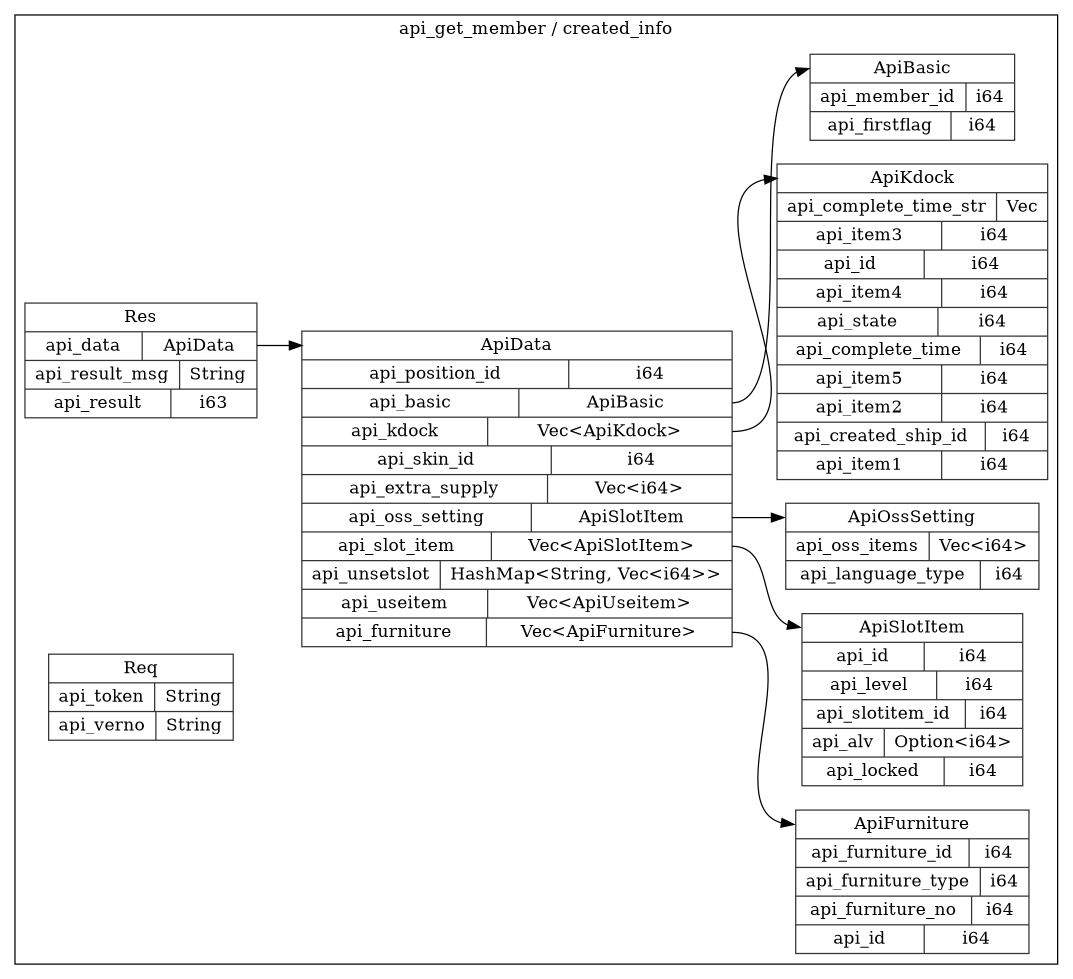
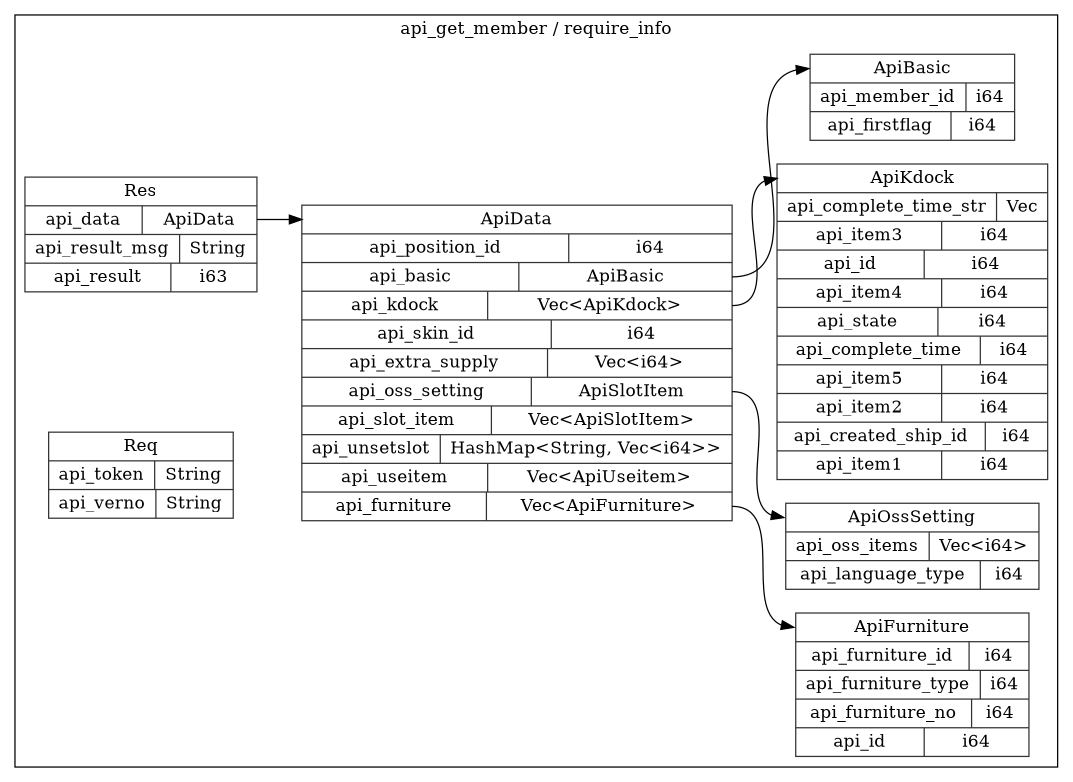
cluster "api_get_member / created_info": label "api_get_member / created_info" -> "api_get_member / require_info"
node "ApiSlotItem": removed
